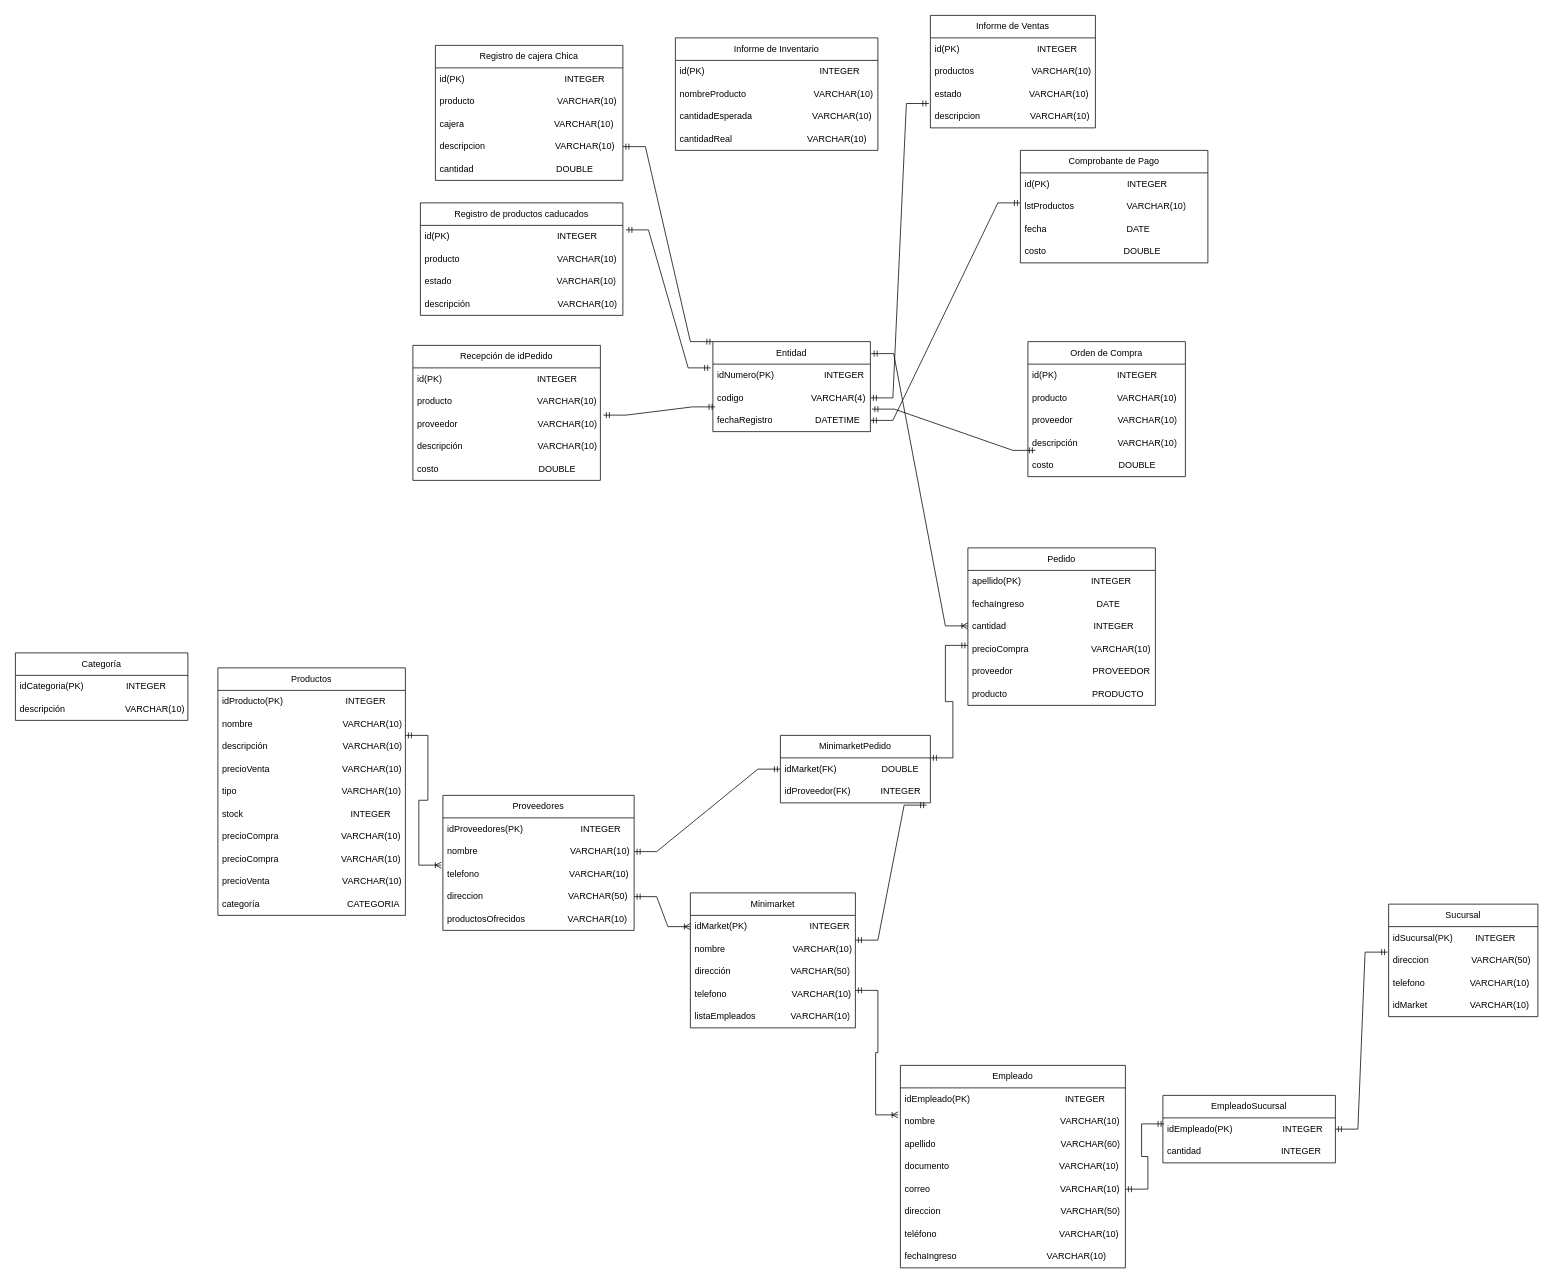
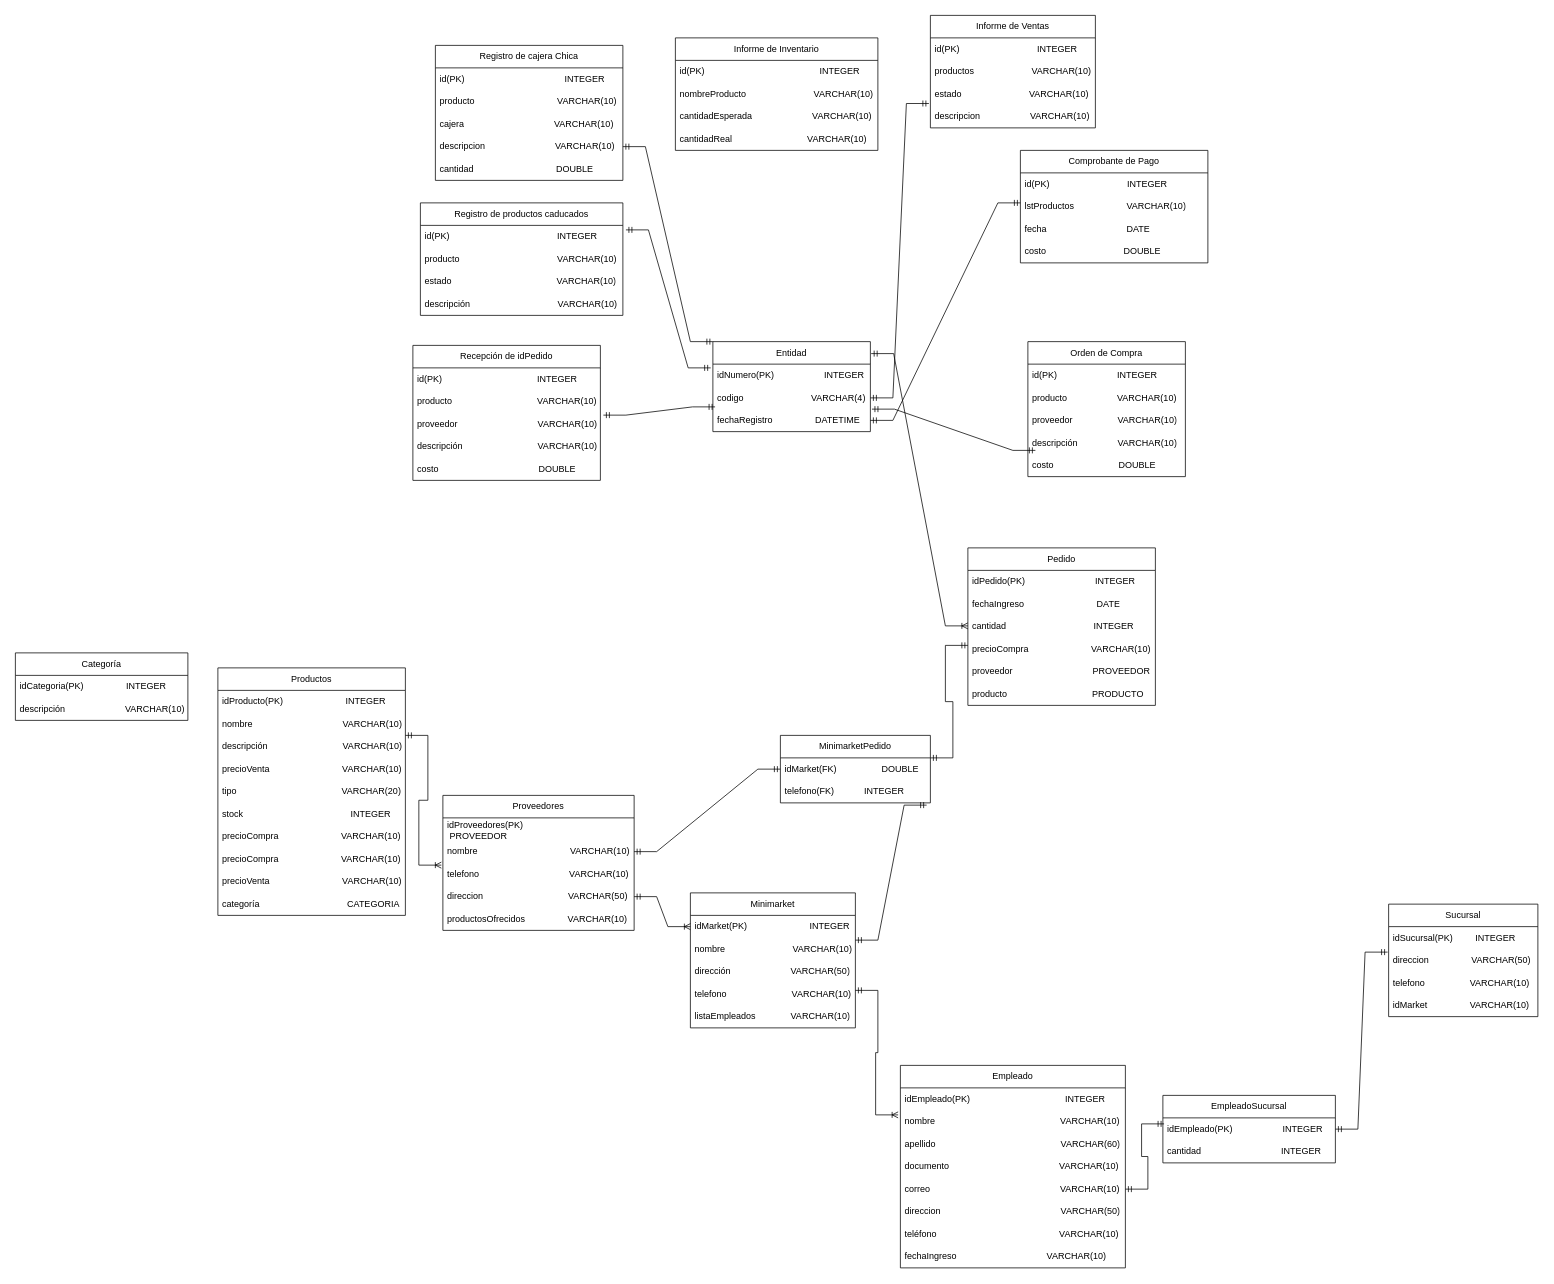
node "apellido(PK) INTEGER": label "apellido(PK) INTEGER" -> "idPedido(PK) INTEGER"
node "tipo VARCHAR(10)": label "tipo VARCHAR(10)" -> "tipo VARCHAR(20)"
node "idProveedor(FK) INTEGER": label "idProveedor(FK) INTEGER" -> "telefono(FK) INTEGER"
node "idProveedores(PK) INTEGER": label "idProveedores(PK) INTEGER" -> "idProveedores(PK) PROVEEDOR"
